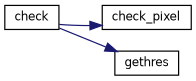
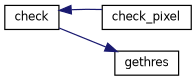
edge "check" -> "check_pixel": reversed
